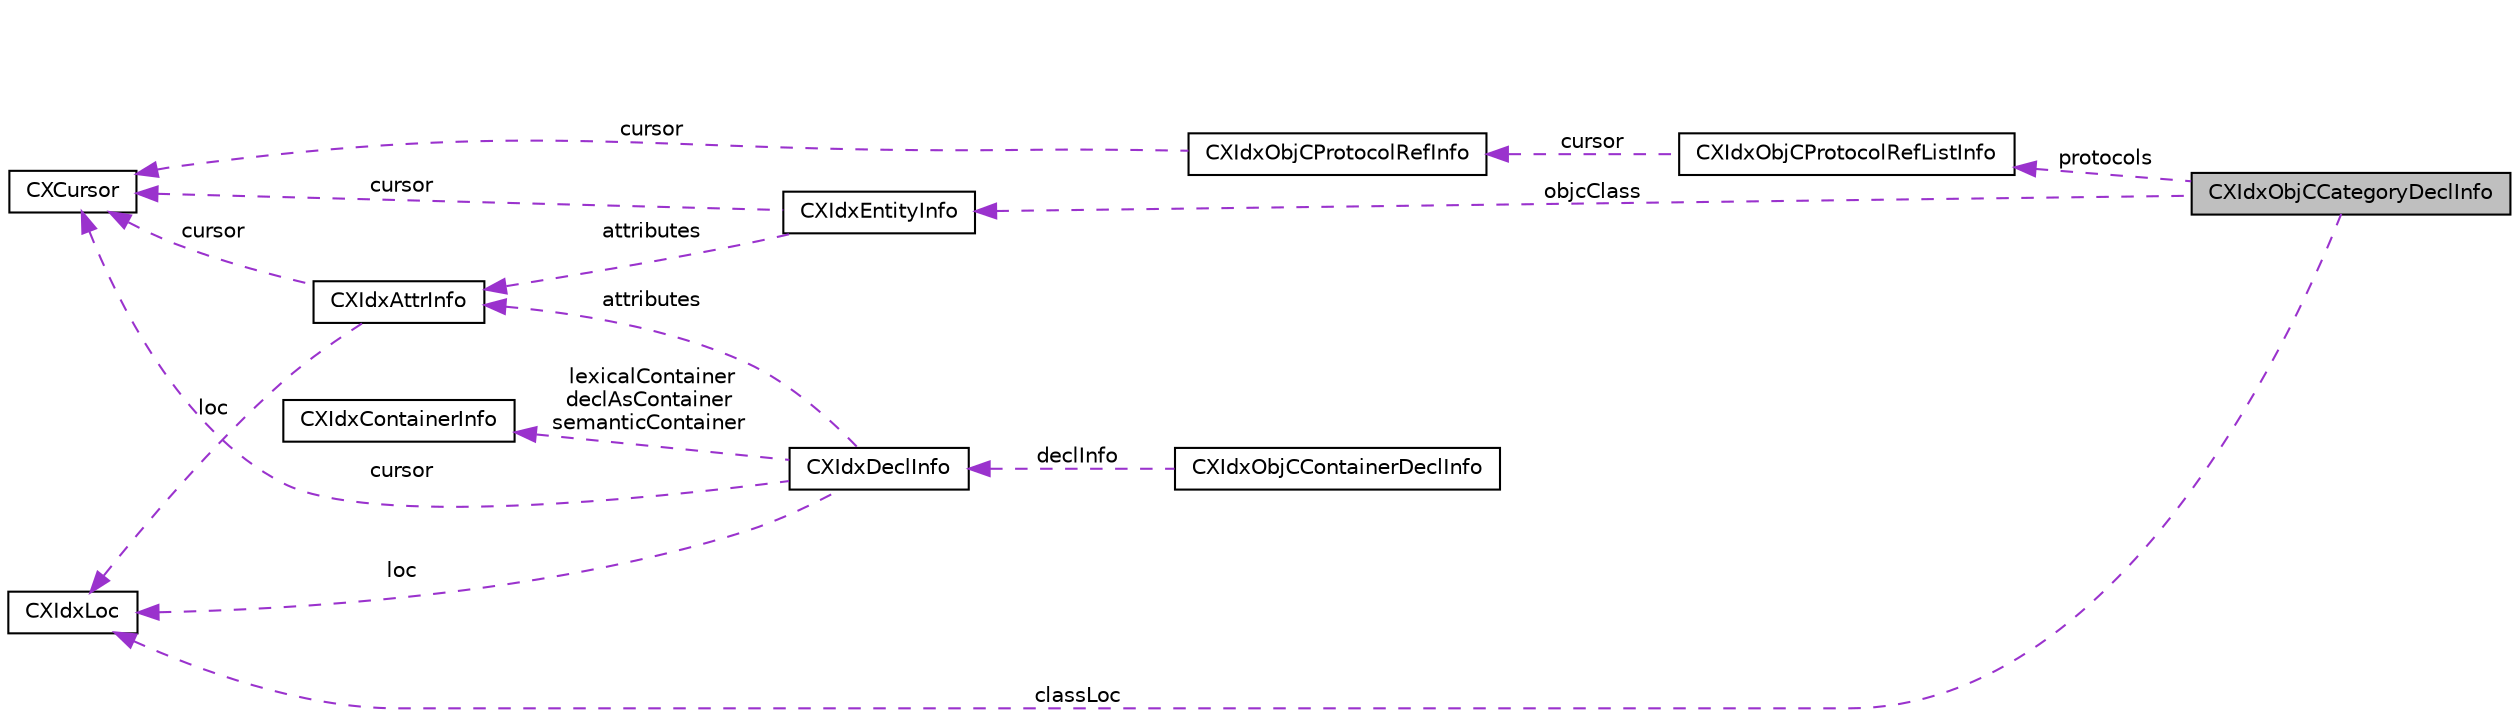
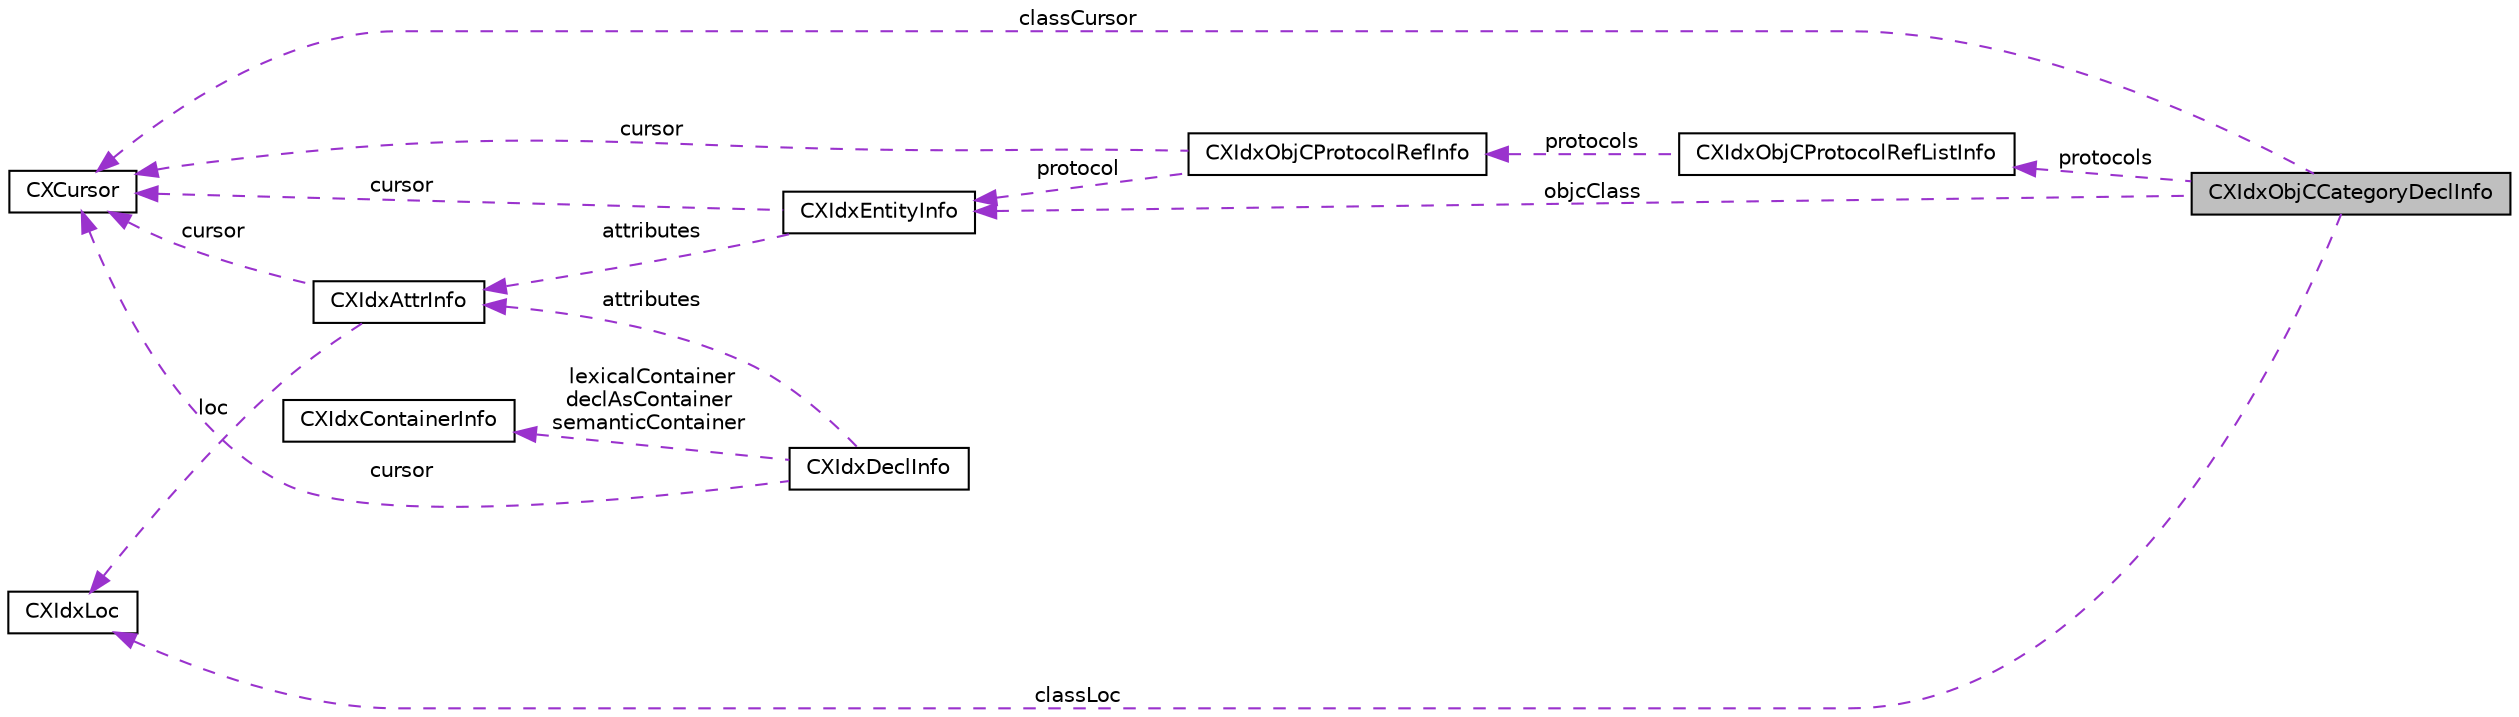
edge "CXIdxObjCCategoryDeclInfo" -> "CXCursor": added, label "classCursor"
edge "CXIdxObjCProtocolRefListInfo" -> "CXIdxObjCProtocolRefInfo": label " cursor" -> " protocols"
edge "CXIdxObjCProtocolRefInfo" -> "CXIdxEntityInfo": added, label "protocol"
node "CXIdxObjCContainerDeclInfo": removed
edge "CXIdxDeclInfo" -> "CXIdxLoc": removed, label "loc"
